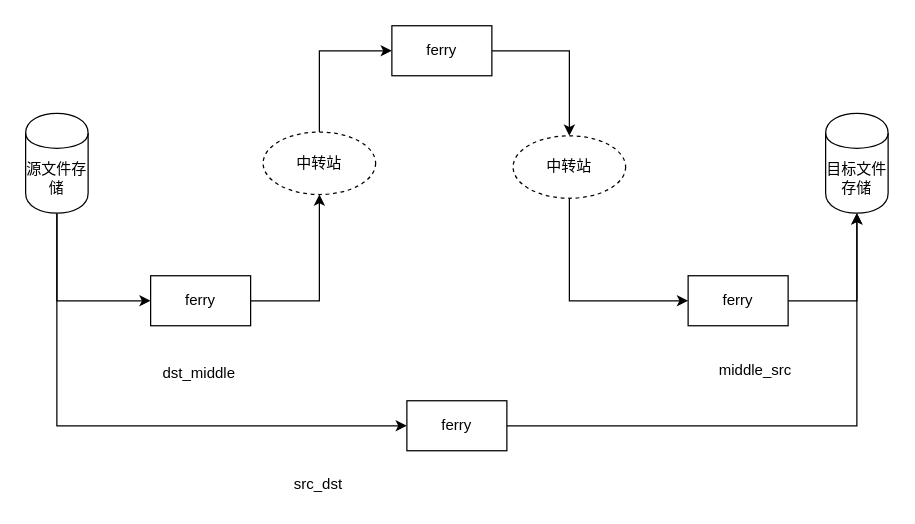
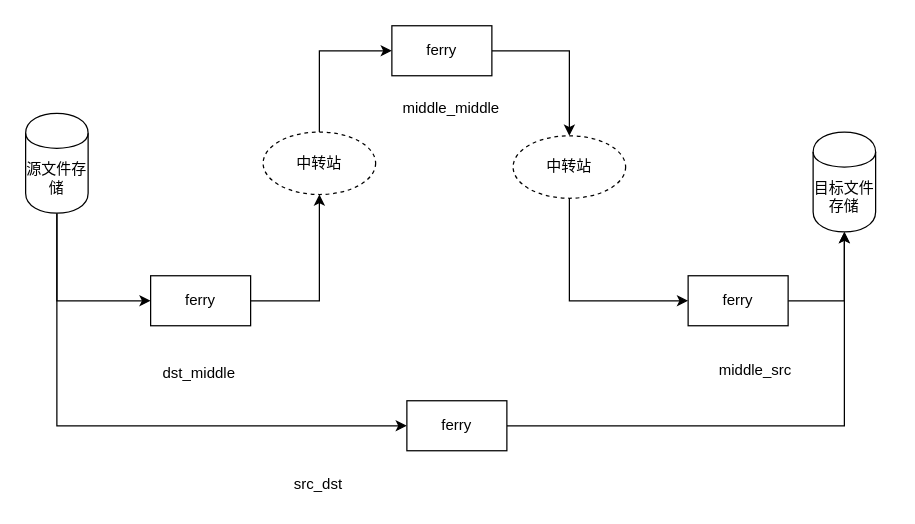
node "middle_middle": added
node "目标文件存储": moved (857, 163) -> (844, 182)
